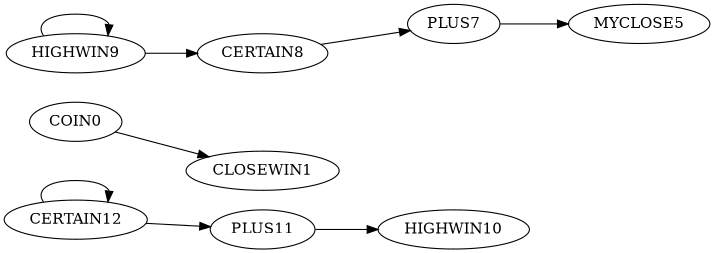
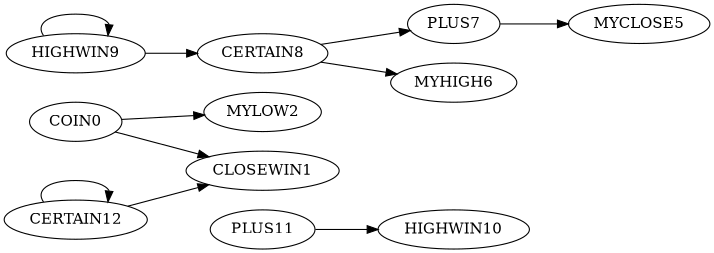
node "MYHIGH6": added
node "MYLOW2": added
edge "CERTAIN12" -> "PLUS11": now "CERTAIN12" -> "CLOSEWIN1"
